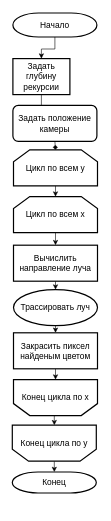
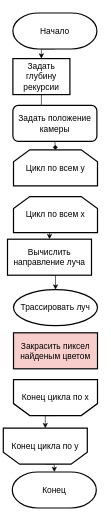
node "Начало": size 84x24 -> 84x36
edge "Цикл по всем y" -> "Цикл по всем x": removed
node "Вычислить направление луча": moved (56, 263) -> (50, 257)
edge "Трассировать луч" -> "Закрасить пиксел найденым цветом": removed
node "Закрасить пиксел найденым цветом": fillcolor #ffffff -> #f8cecc
edge "Закрасить пиксел найденым цветом" -> "Конец цикла по x": removed
node "Конец цикла по y": moved (54, 443) -> (45, 446)
node "Конец": size 84x21 -> 84x36
